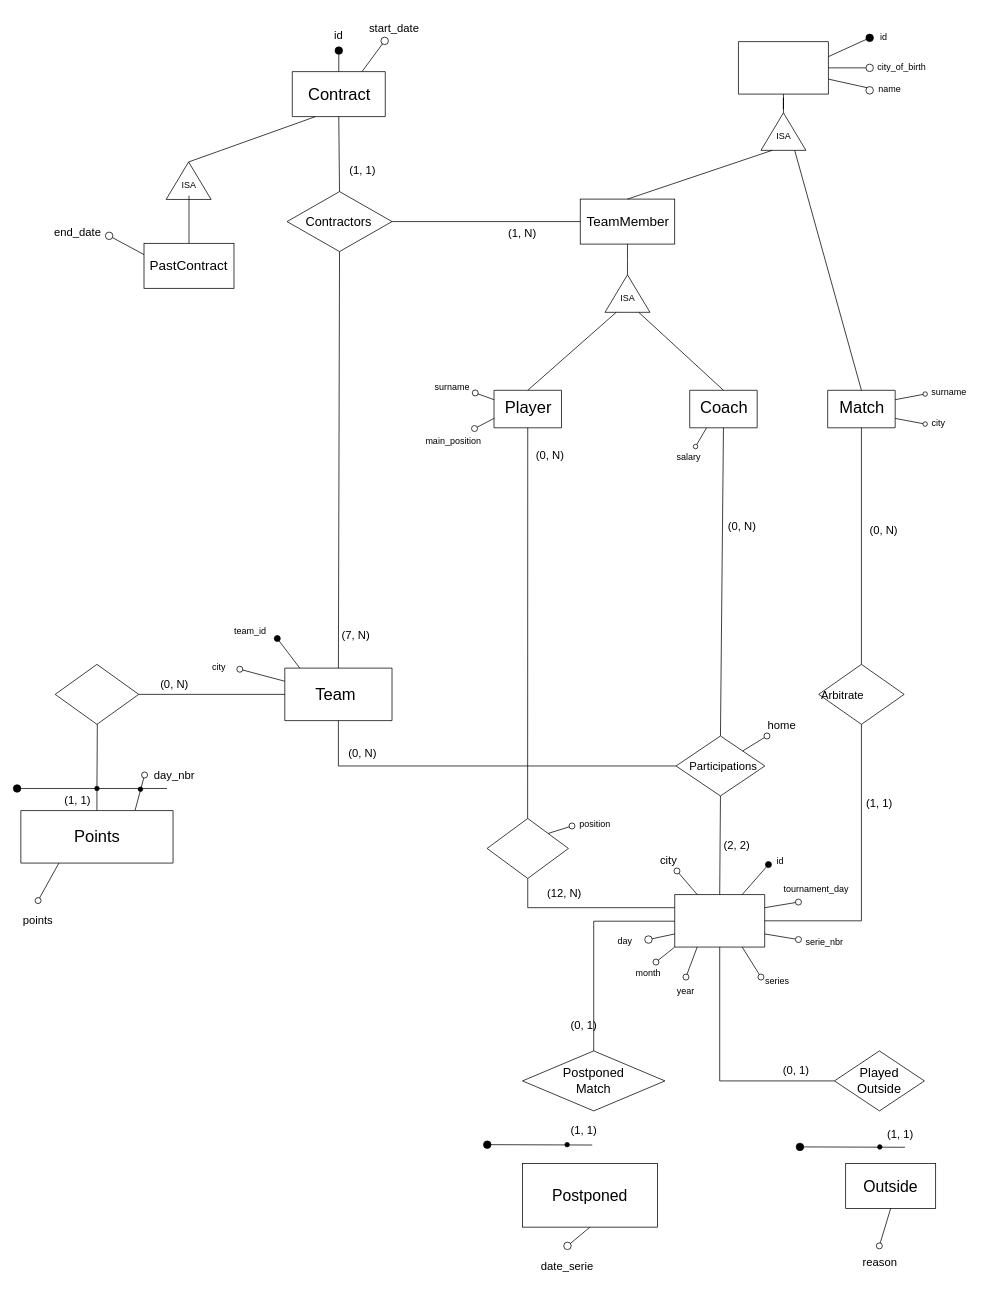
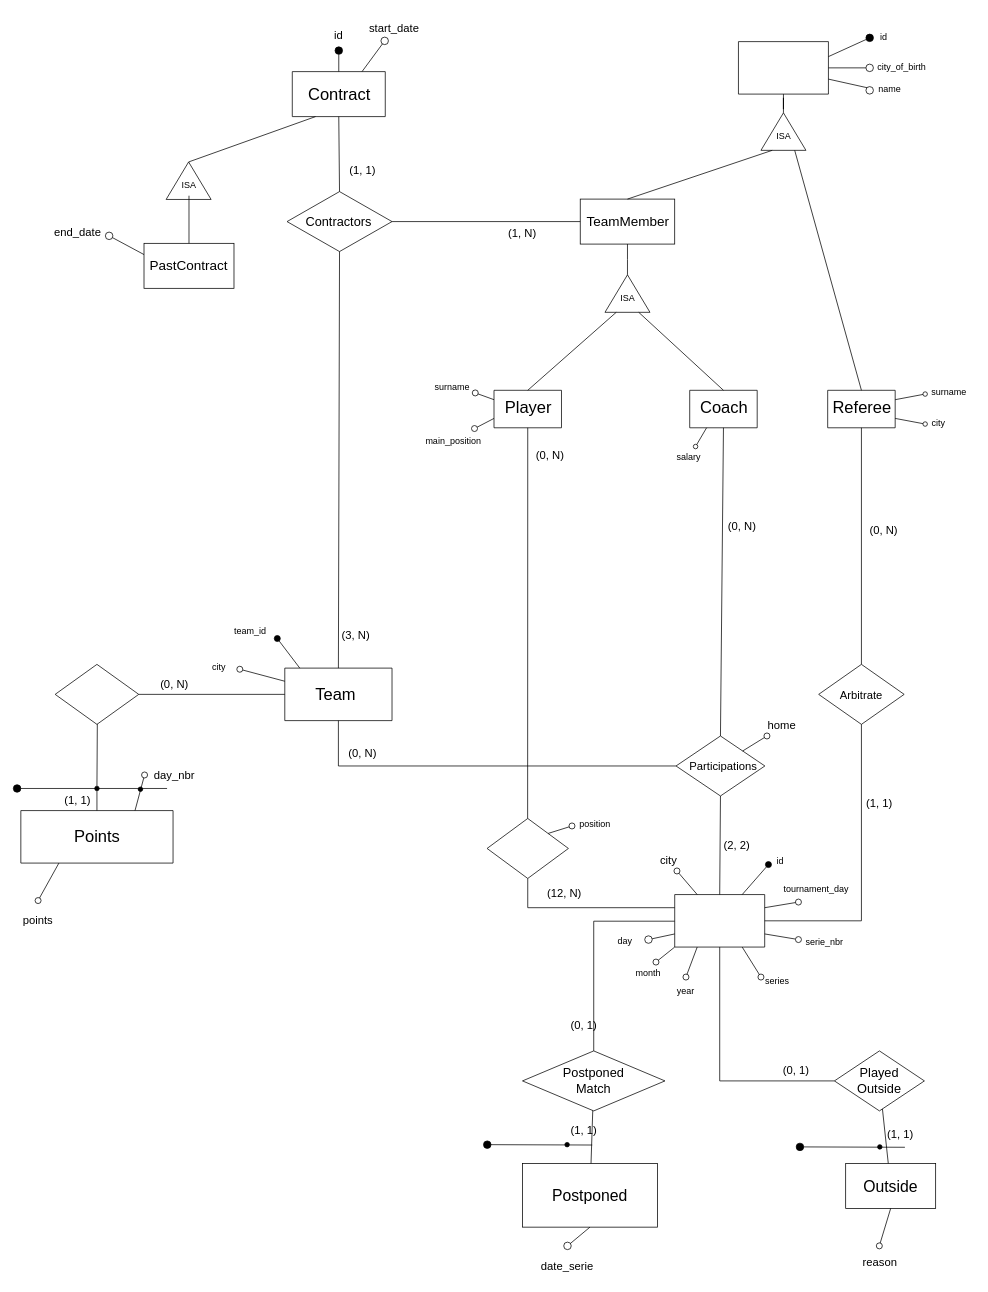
node "Match": label "Match" -> "Referee"
node "(7, N)": label "(7, N)" -> "(3, N)"
node "Arbitrate": moved (843, 695) -> (861, 695)
edge "Played Outside" -- "Outside": added
edge "Postponed Match" -- "Postponed": added
